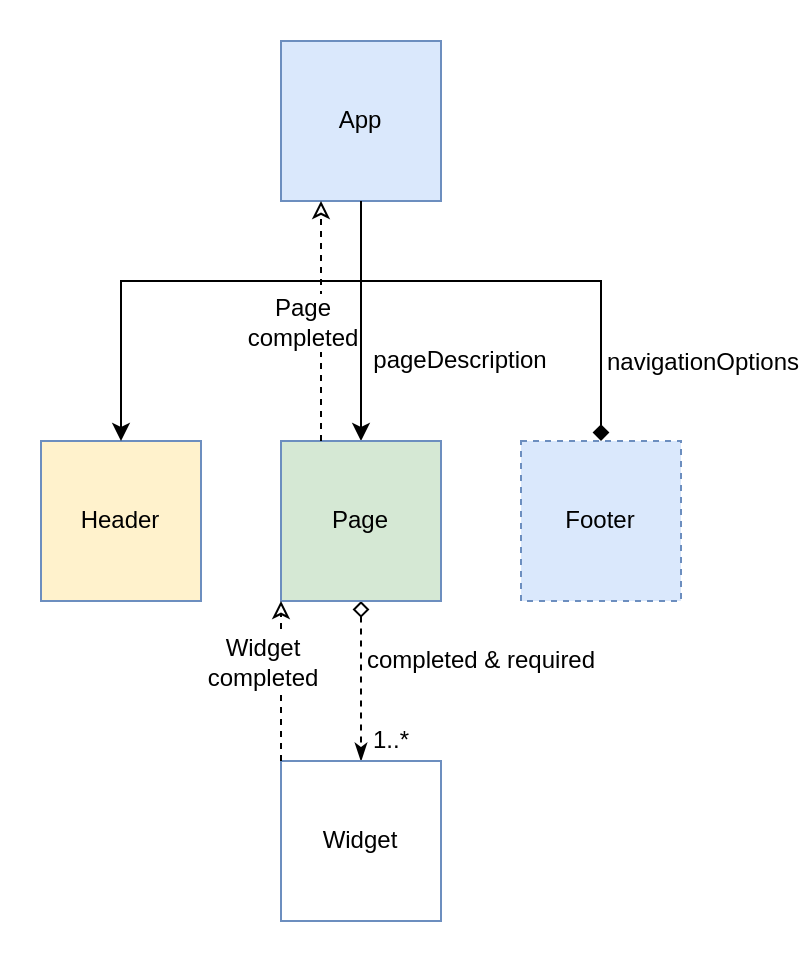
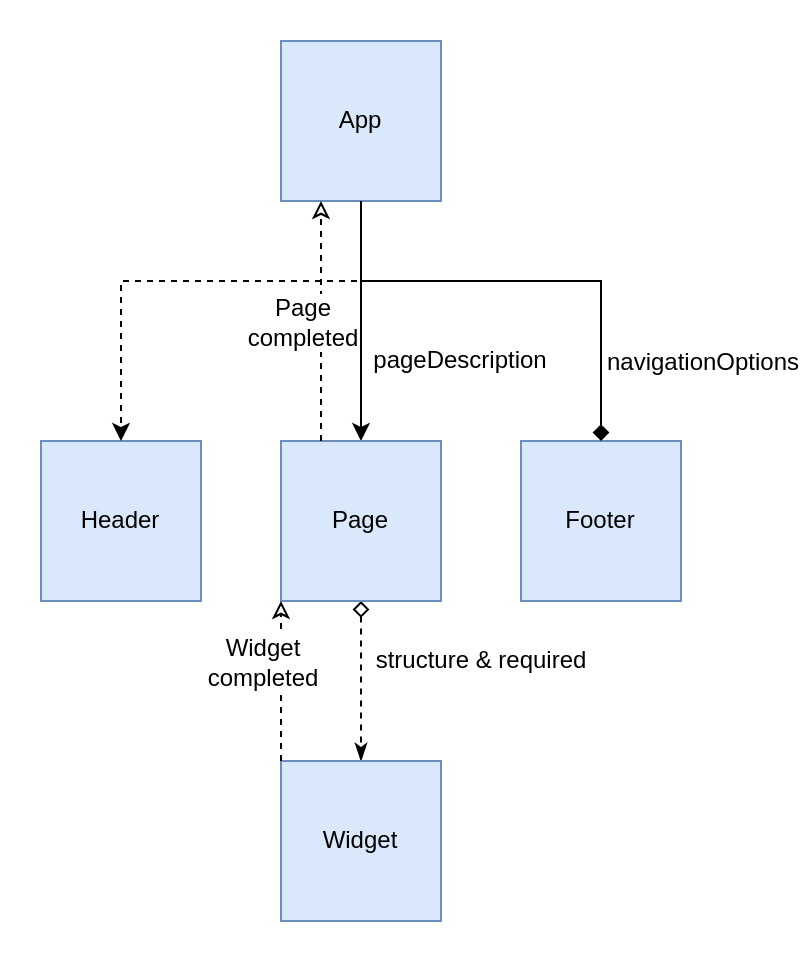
edge "App" -> "Header": style solid -> dashed
node "Header": fillcolor #fff2cc -> #dae8fc
node "Page": fillcolor #d5e8d4 -> #dae8fc
node "Footer": style dashed -> solid
node "completed & required": label "completed & required" -> "structure & required"
node "1..*": removed
node "Widget": fillcolor #ffffff -> #dae8fc
